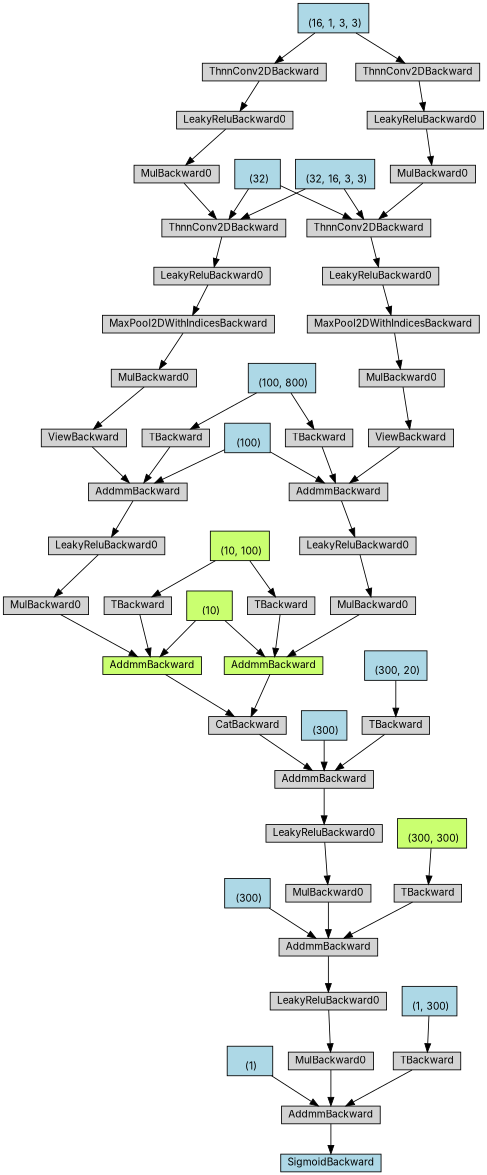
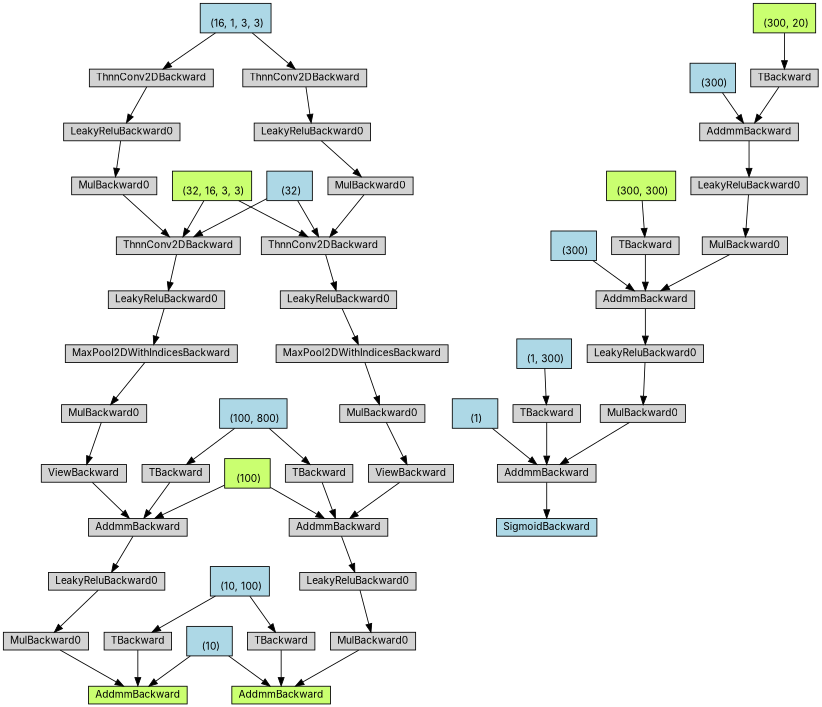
node "(32, 16, 3, 3)": fillcolor lightblue -> darkolivegreen1
node "(100)": fillcolor lightblue -> darkolivegreen1
node "(10, 100)": fillcolor darkolivegreen1 -> lightblue
node "(10)": fillcolor darkolivegreen1 -> lightblue
node "(300, 20)": fillcolor lightblue -> darkolivegreen1
node "CatBackward": removed
